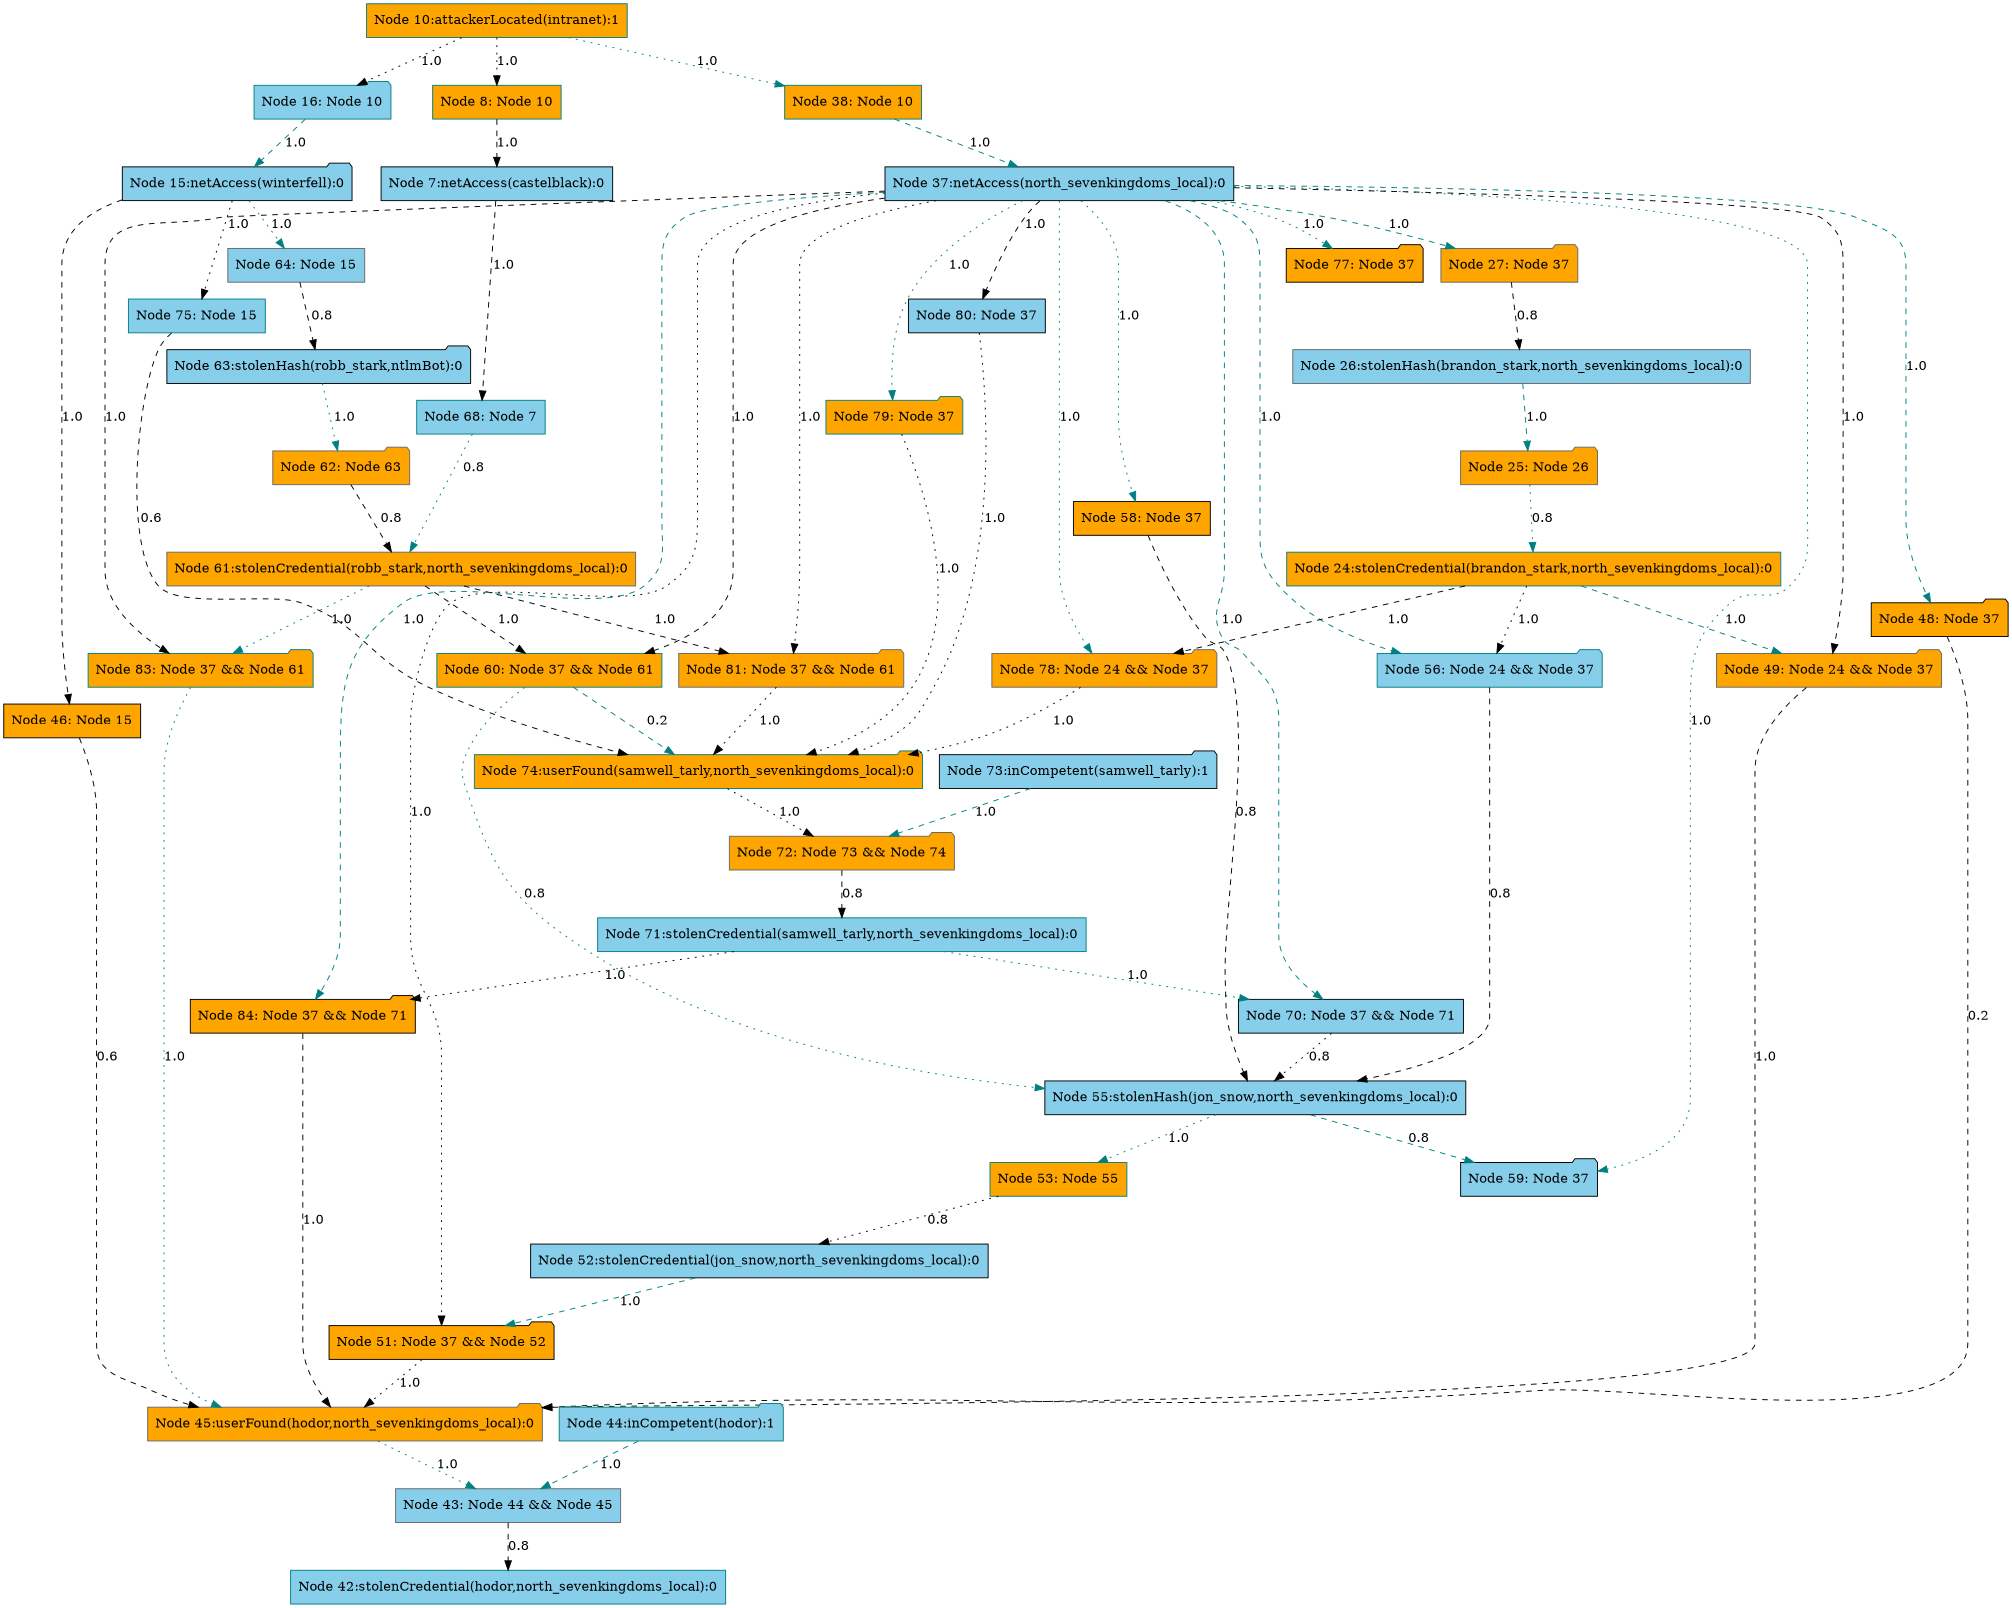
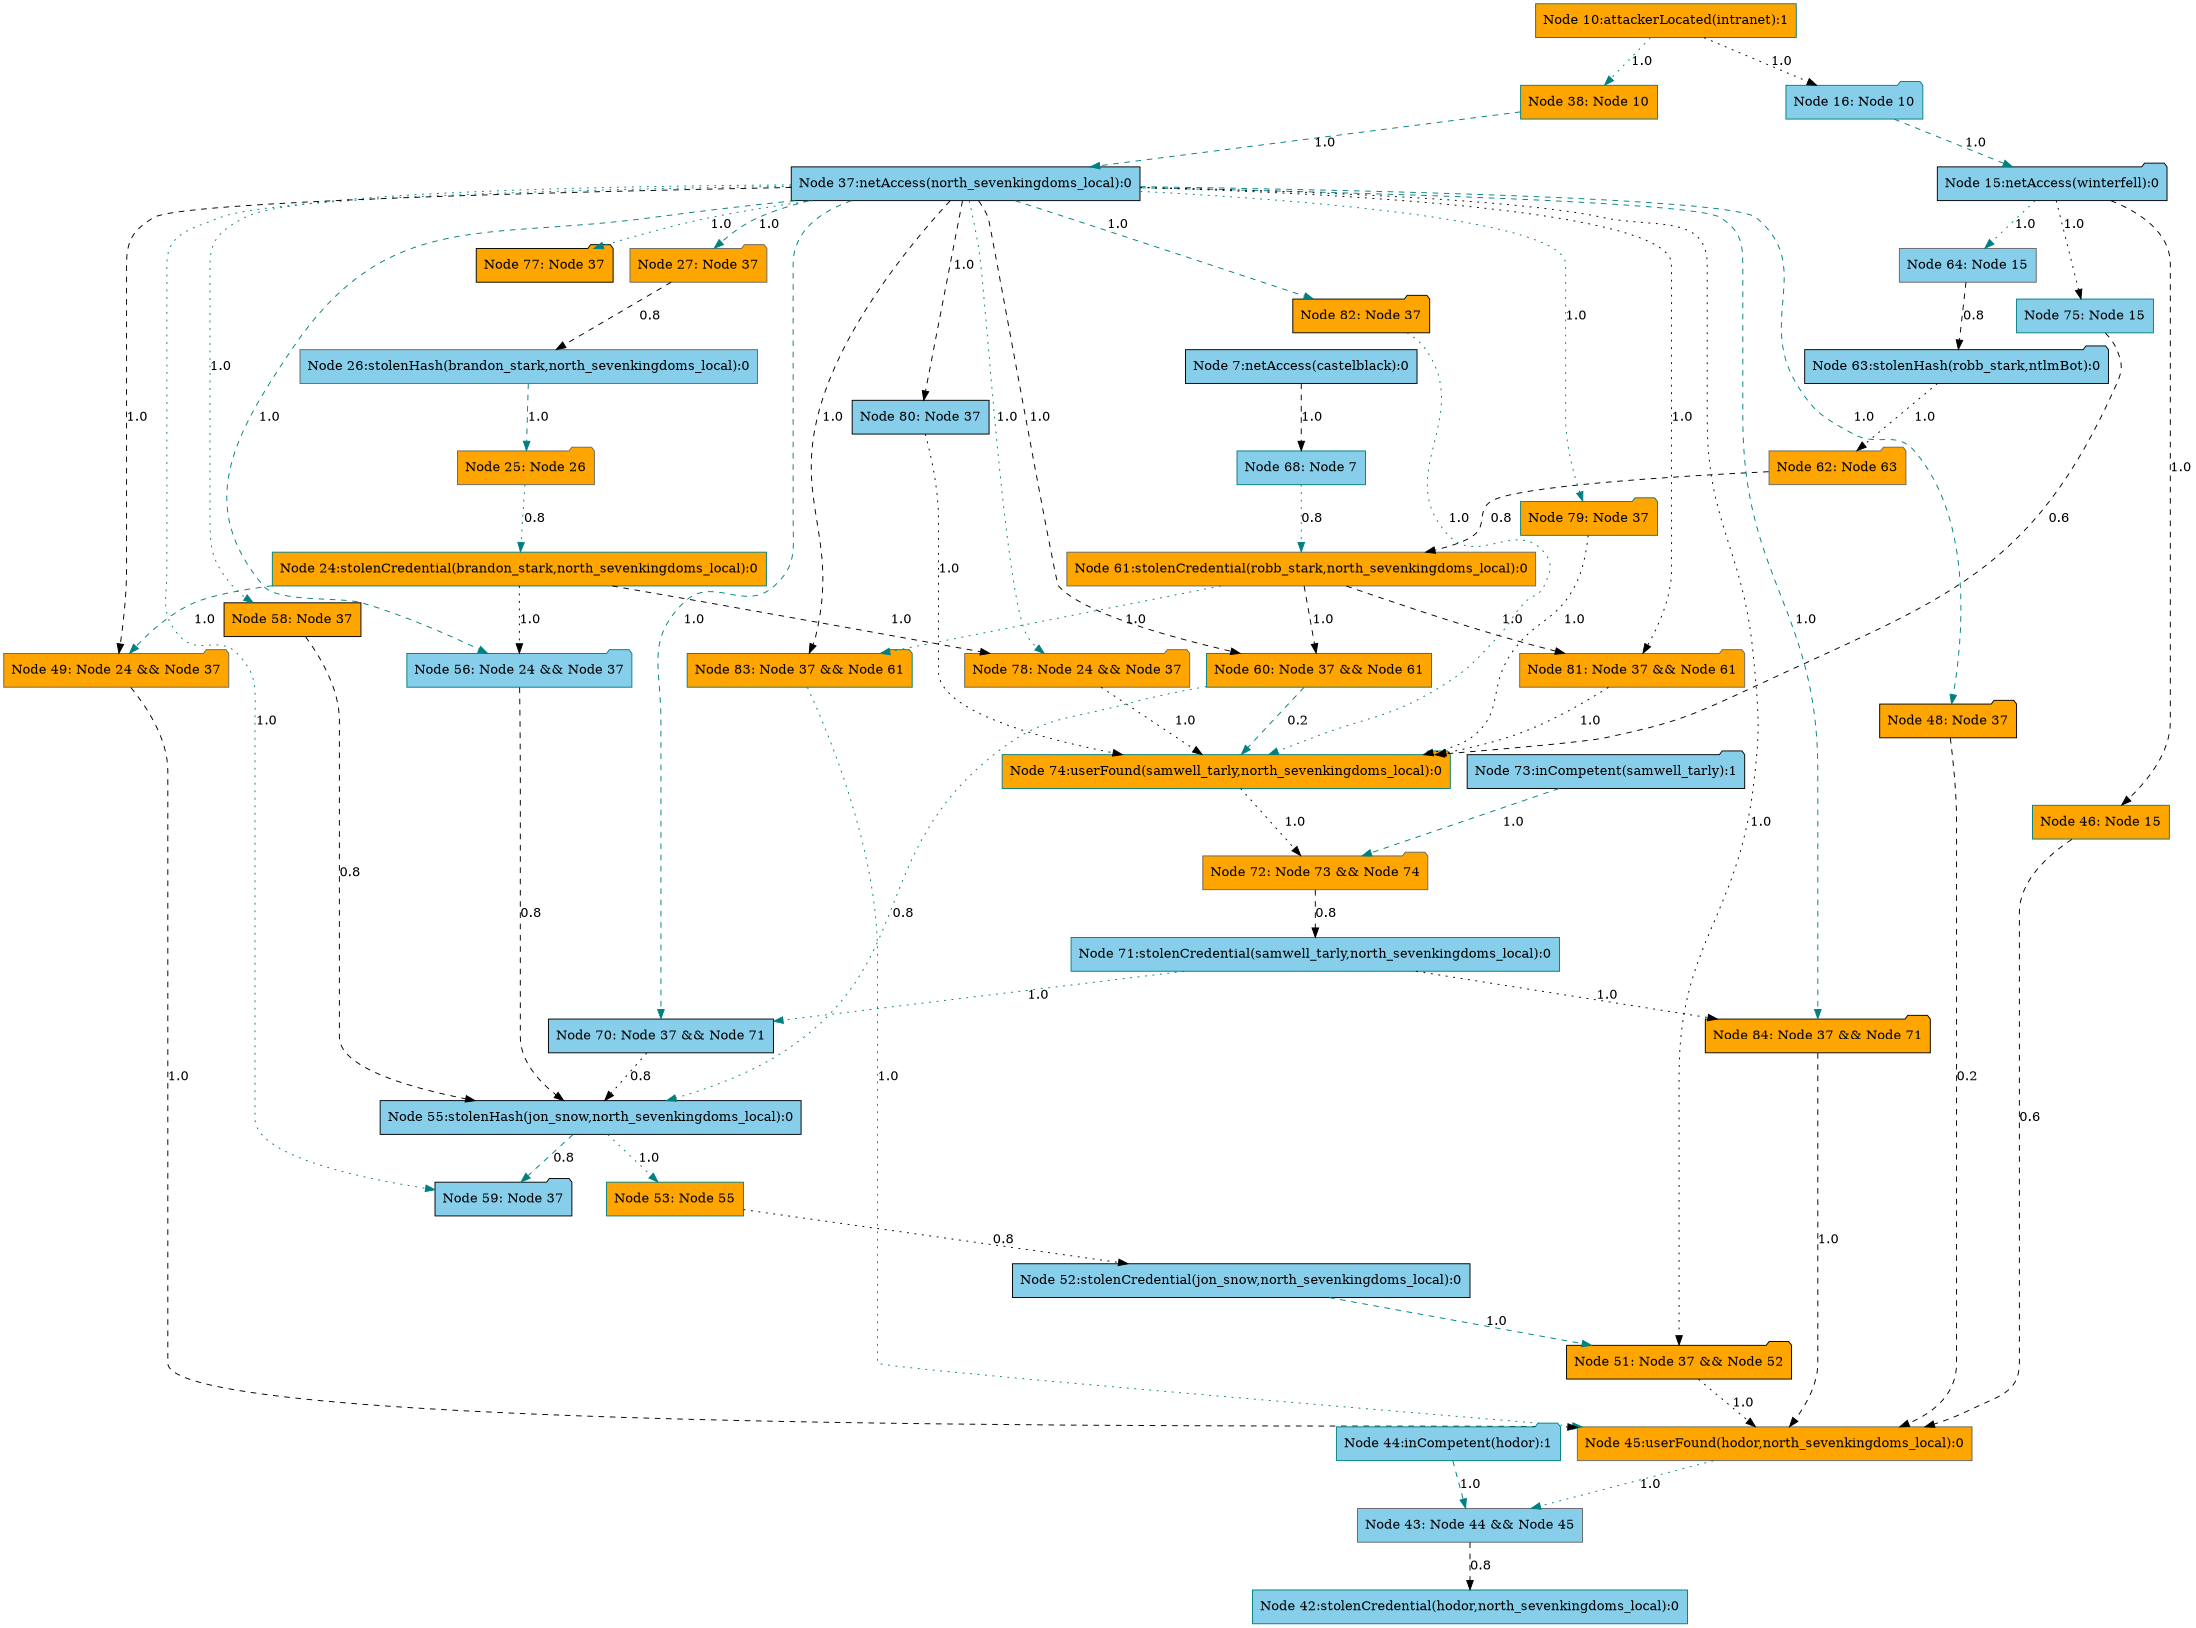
node "Node 8: Node 10": removed
node "Node 82: Node 37": added
edge "Node 63:stolenHash(robb_stark,ntlmBot):0" -> "Node 62: Node 63": color teal -> black
node "Node 46: Node 15": color black -> teal
node "Node 45:userFound(hodor,north_sevenkingdoms_local):0": shape folder -> box
